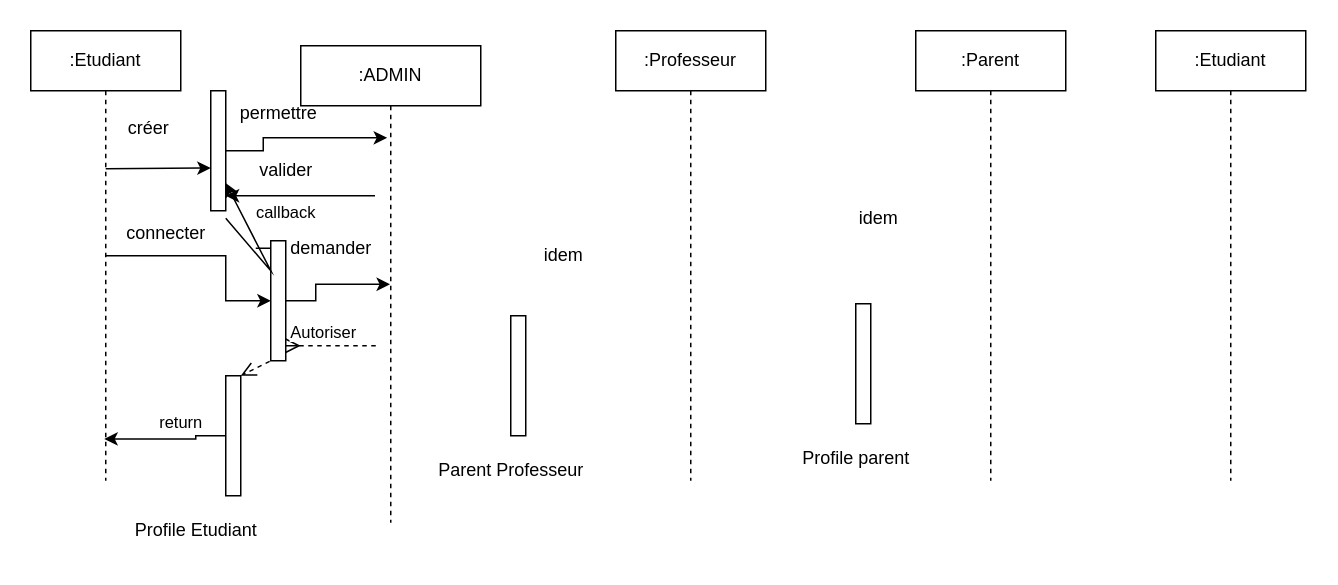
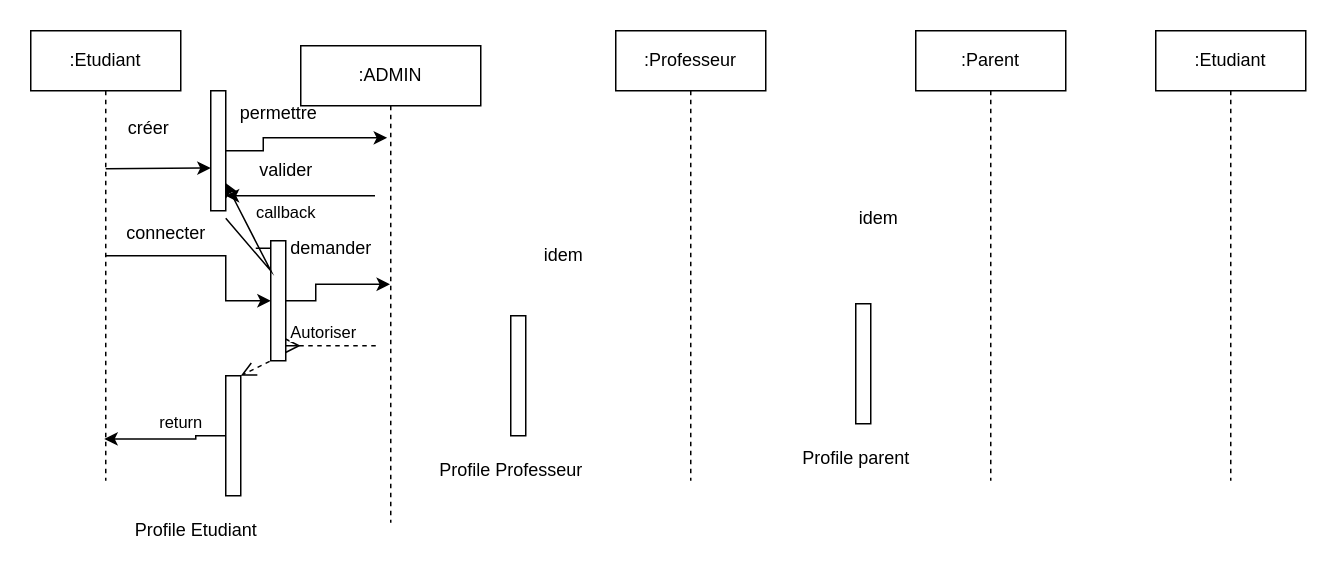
node "Parent Professeur": label "Parent Professeur" -> "Profile Professeur"
